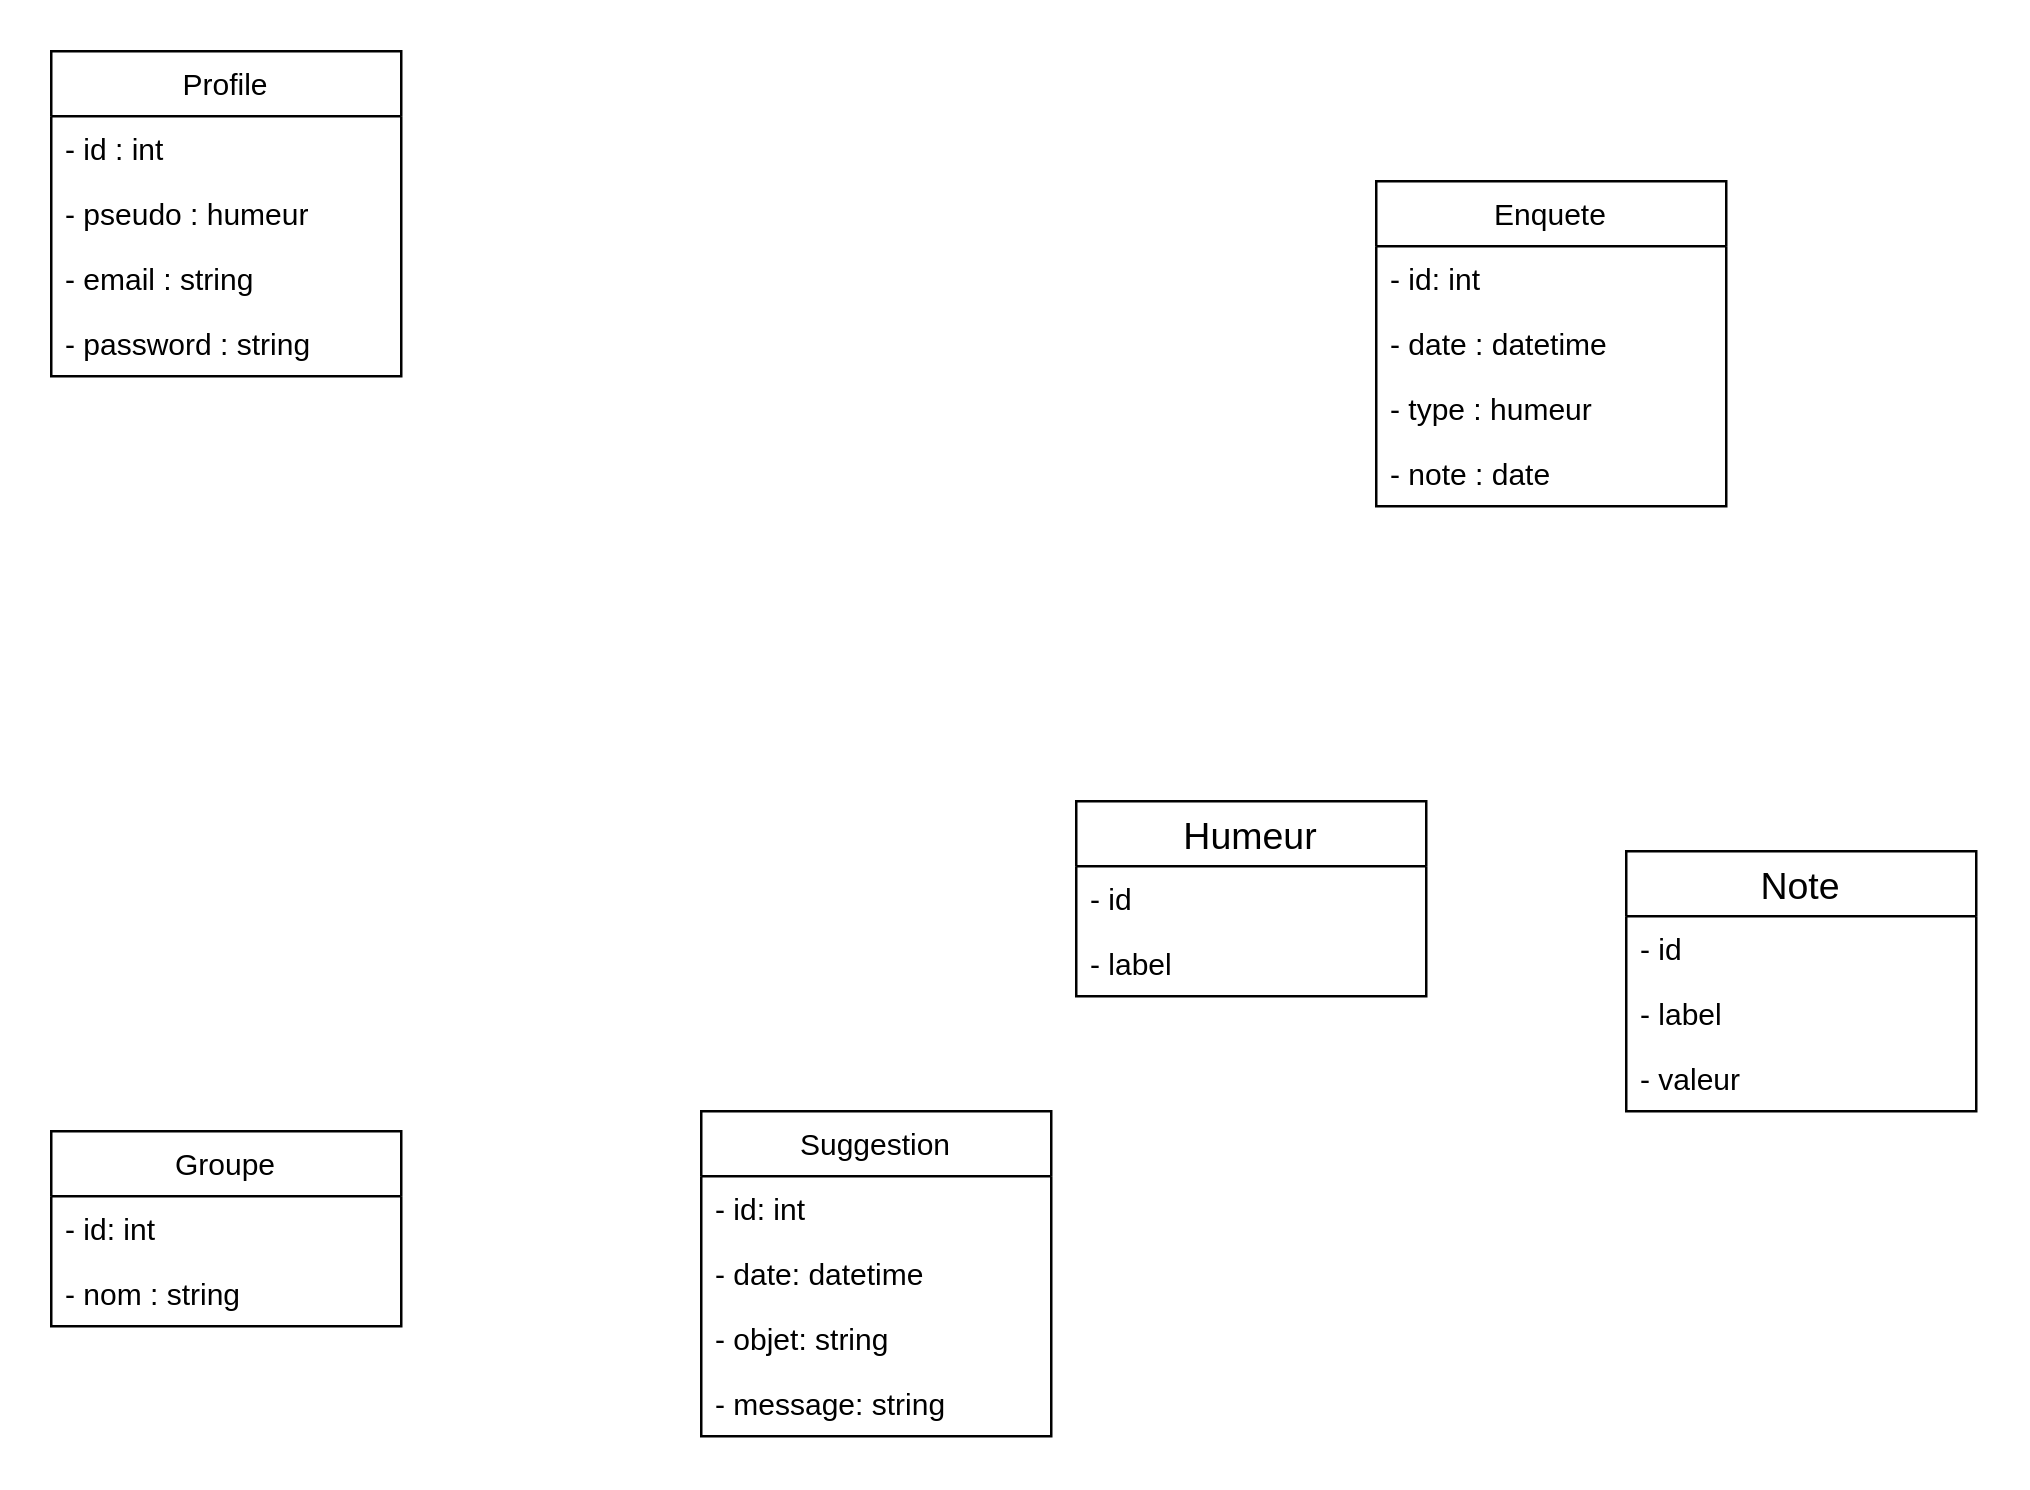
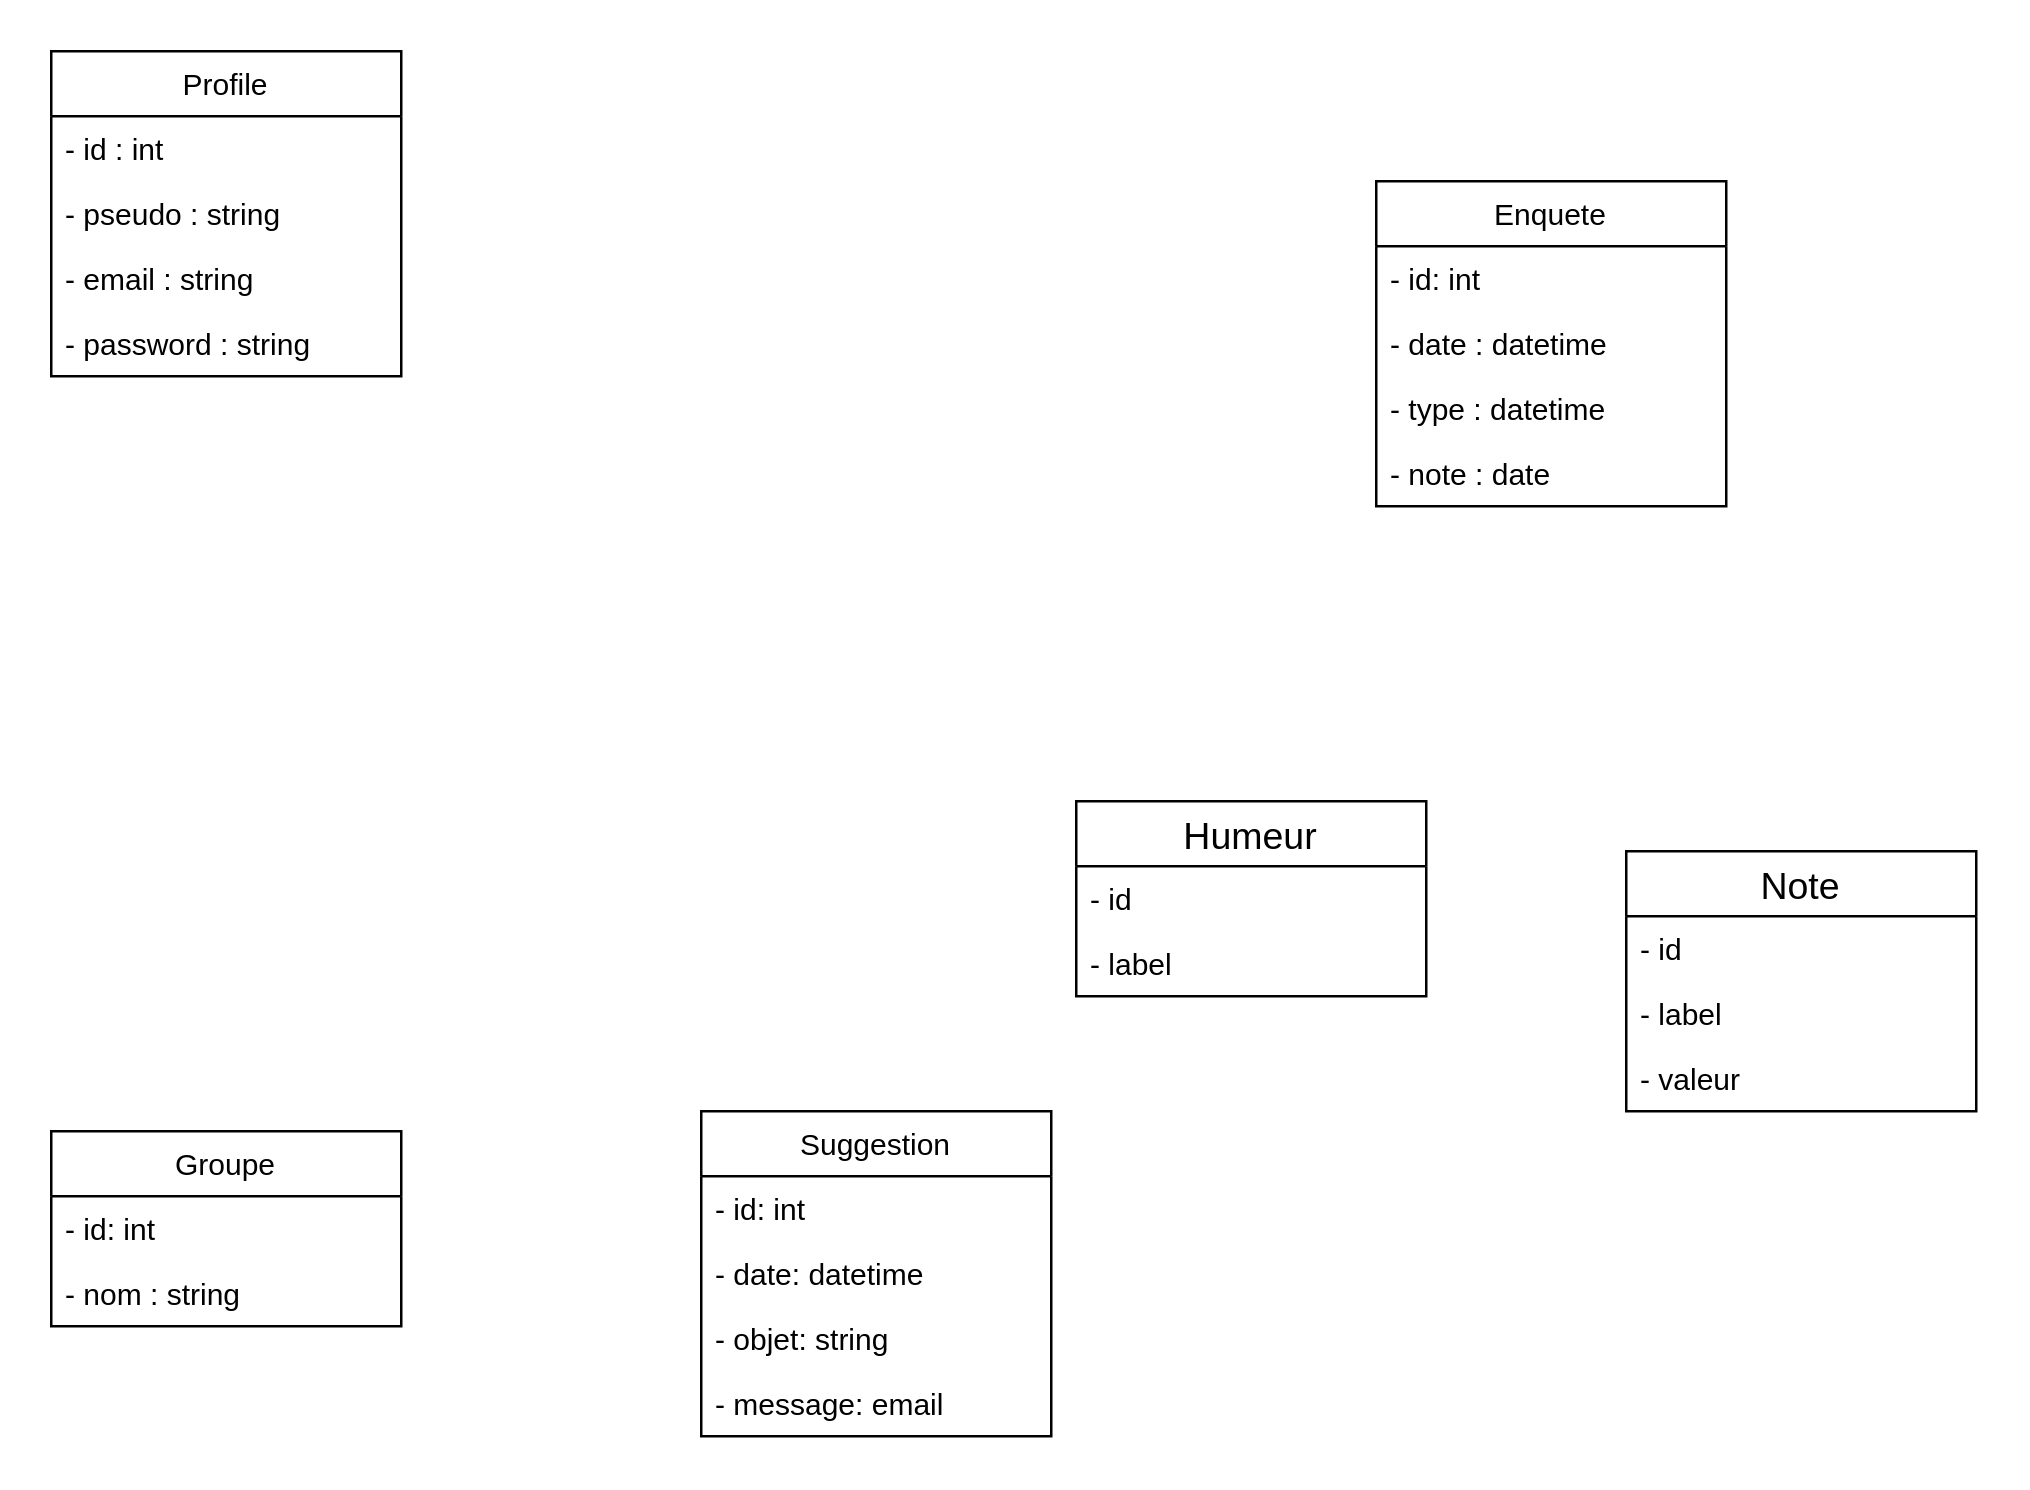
node "- pseudo : humeur": label "- pseudo : humeur" -> "- pseudo : string"
node "- type : humeur": label "- type : humeur" -> "- type : datetime"
node "- message: string": label "- message: string" -> "- message: email"
